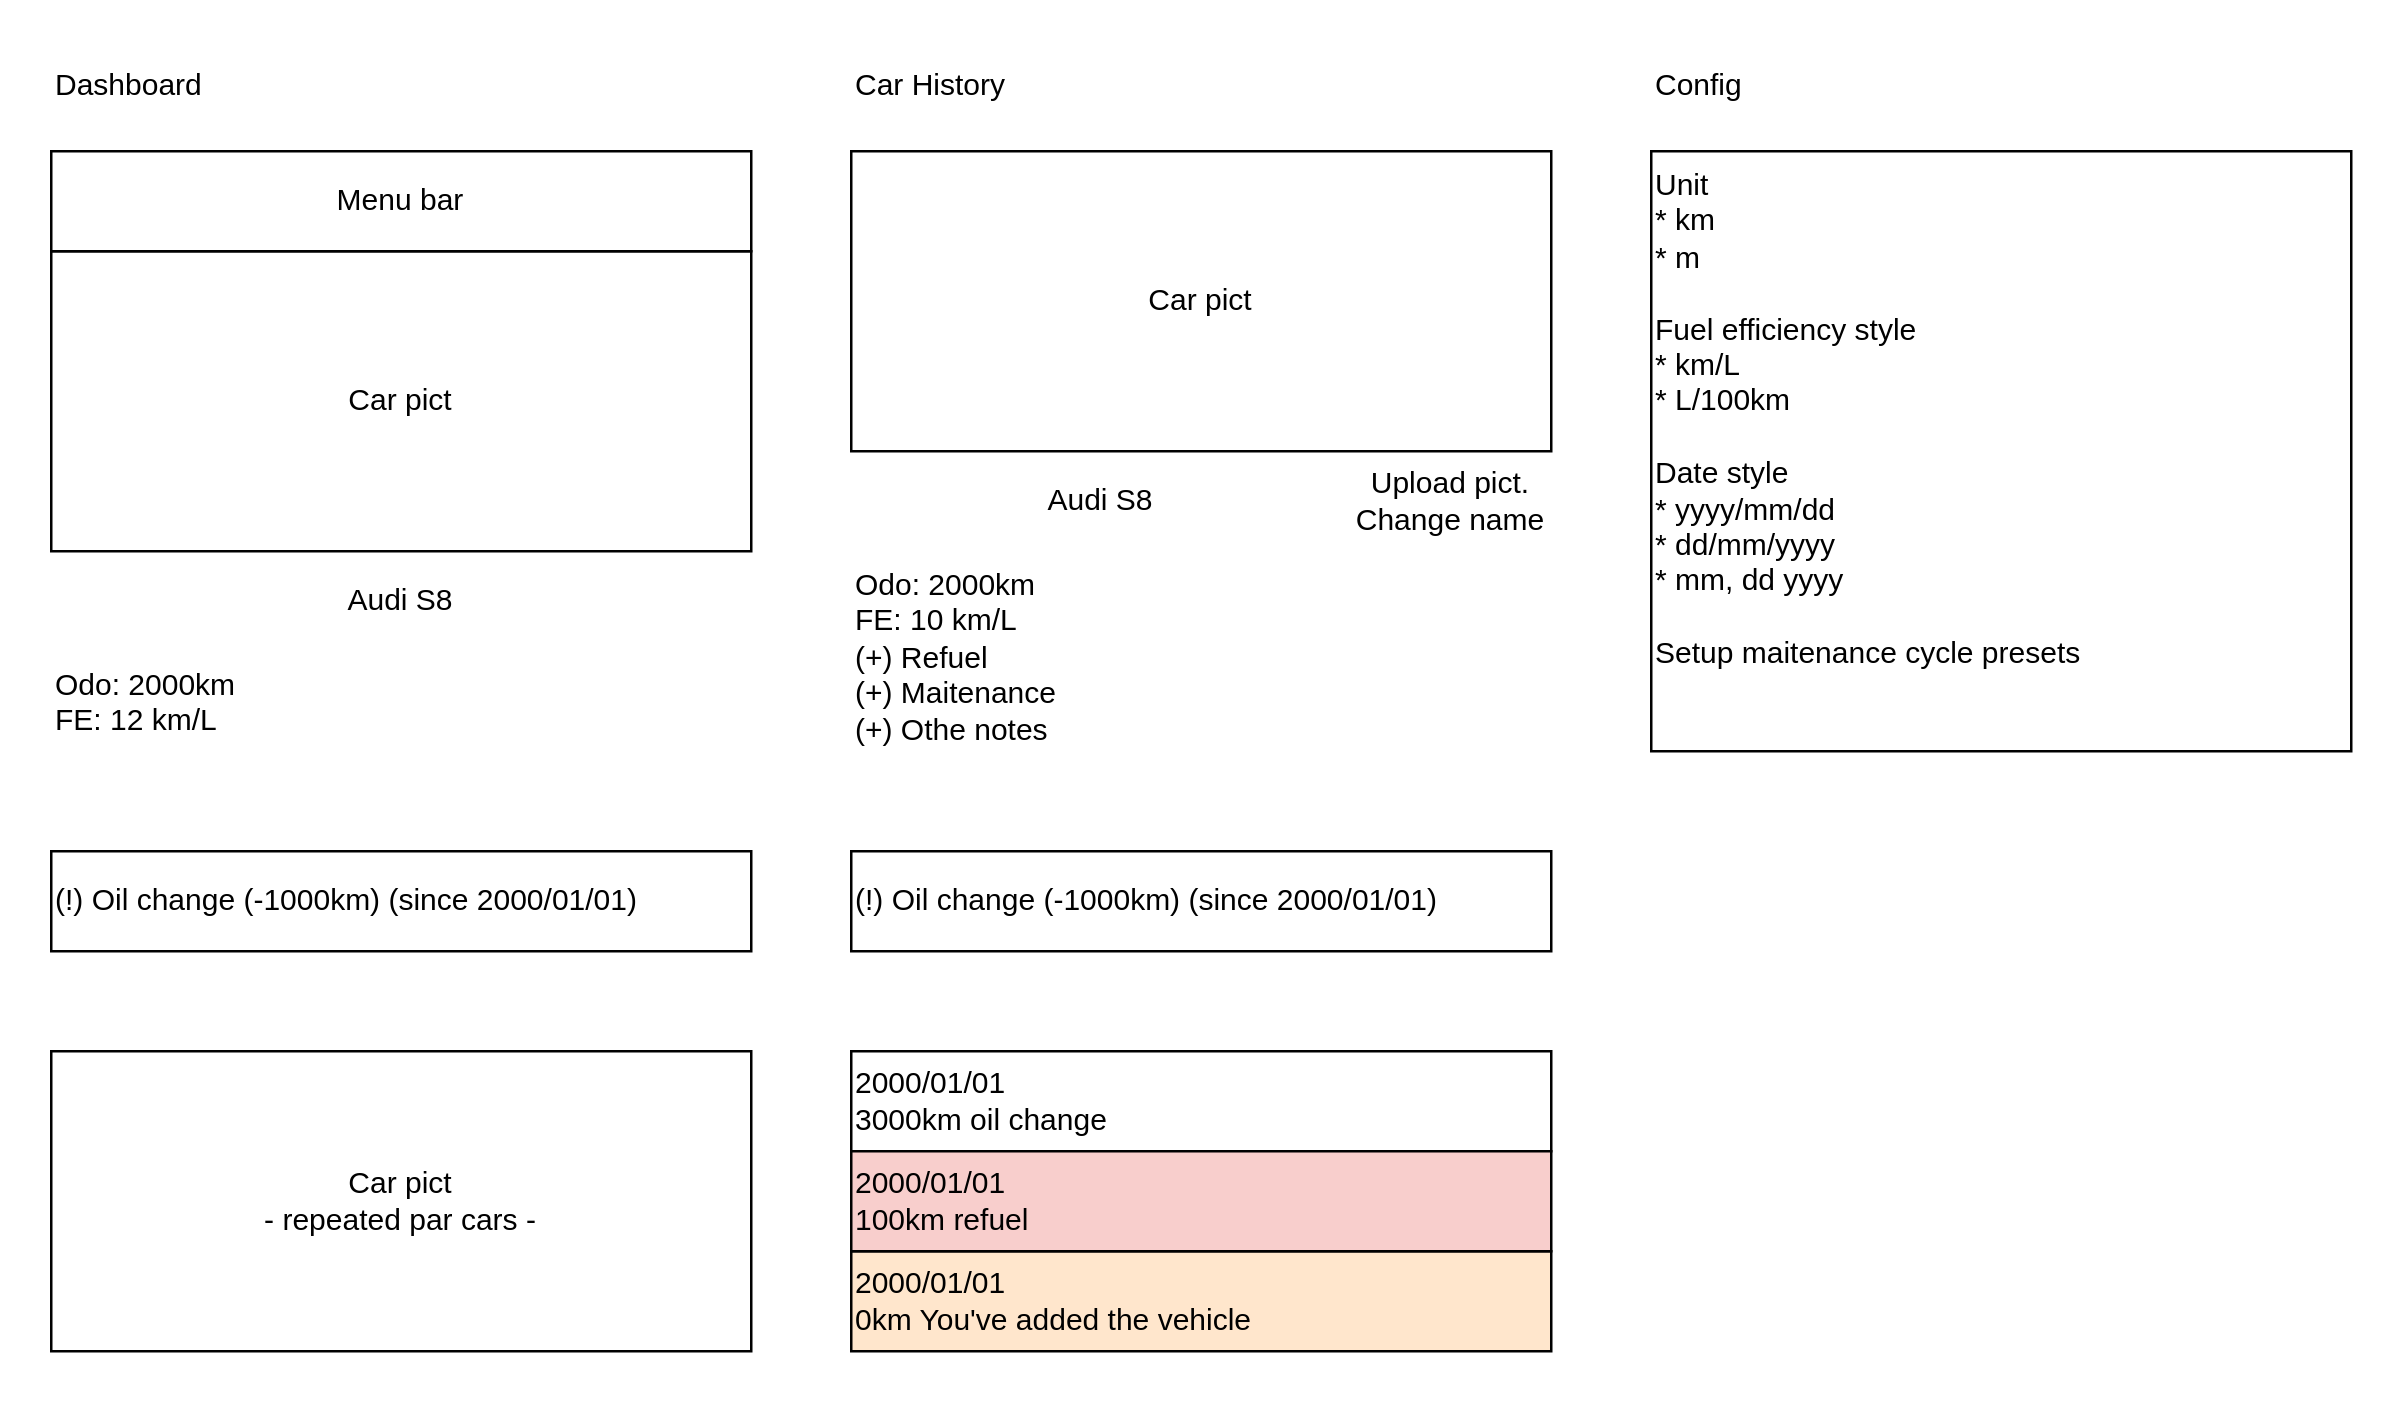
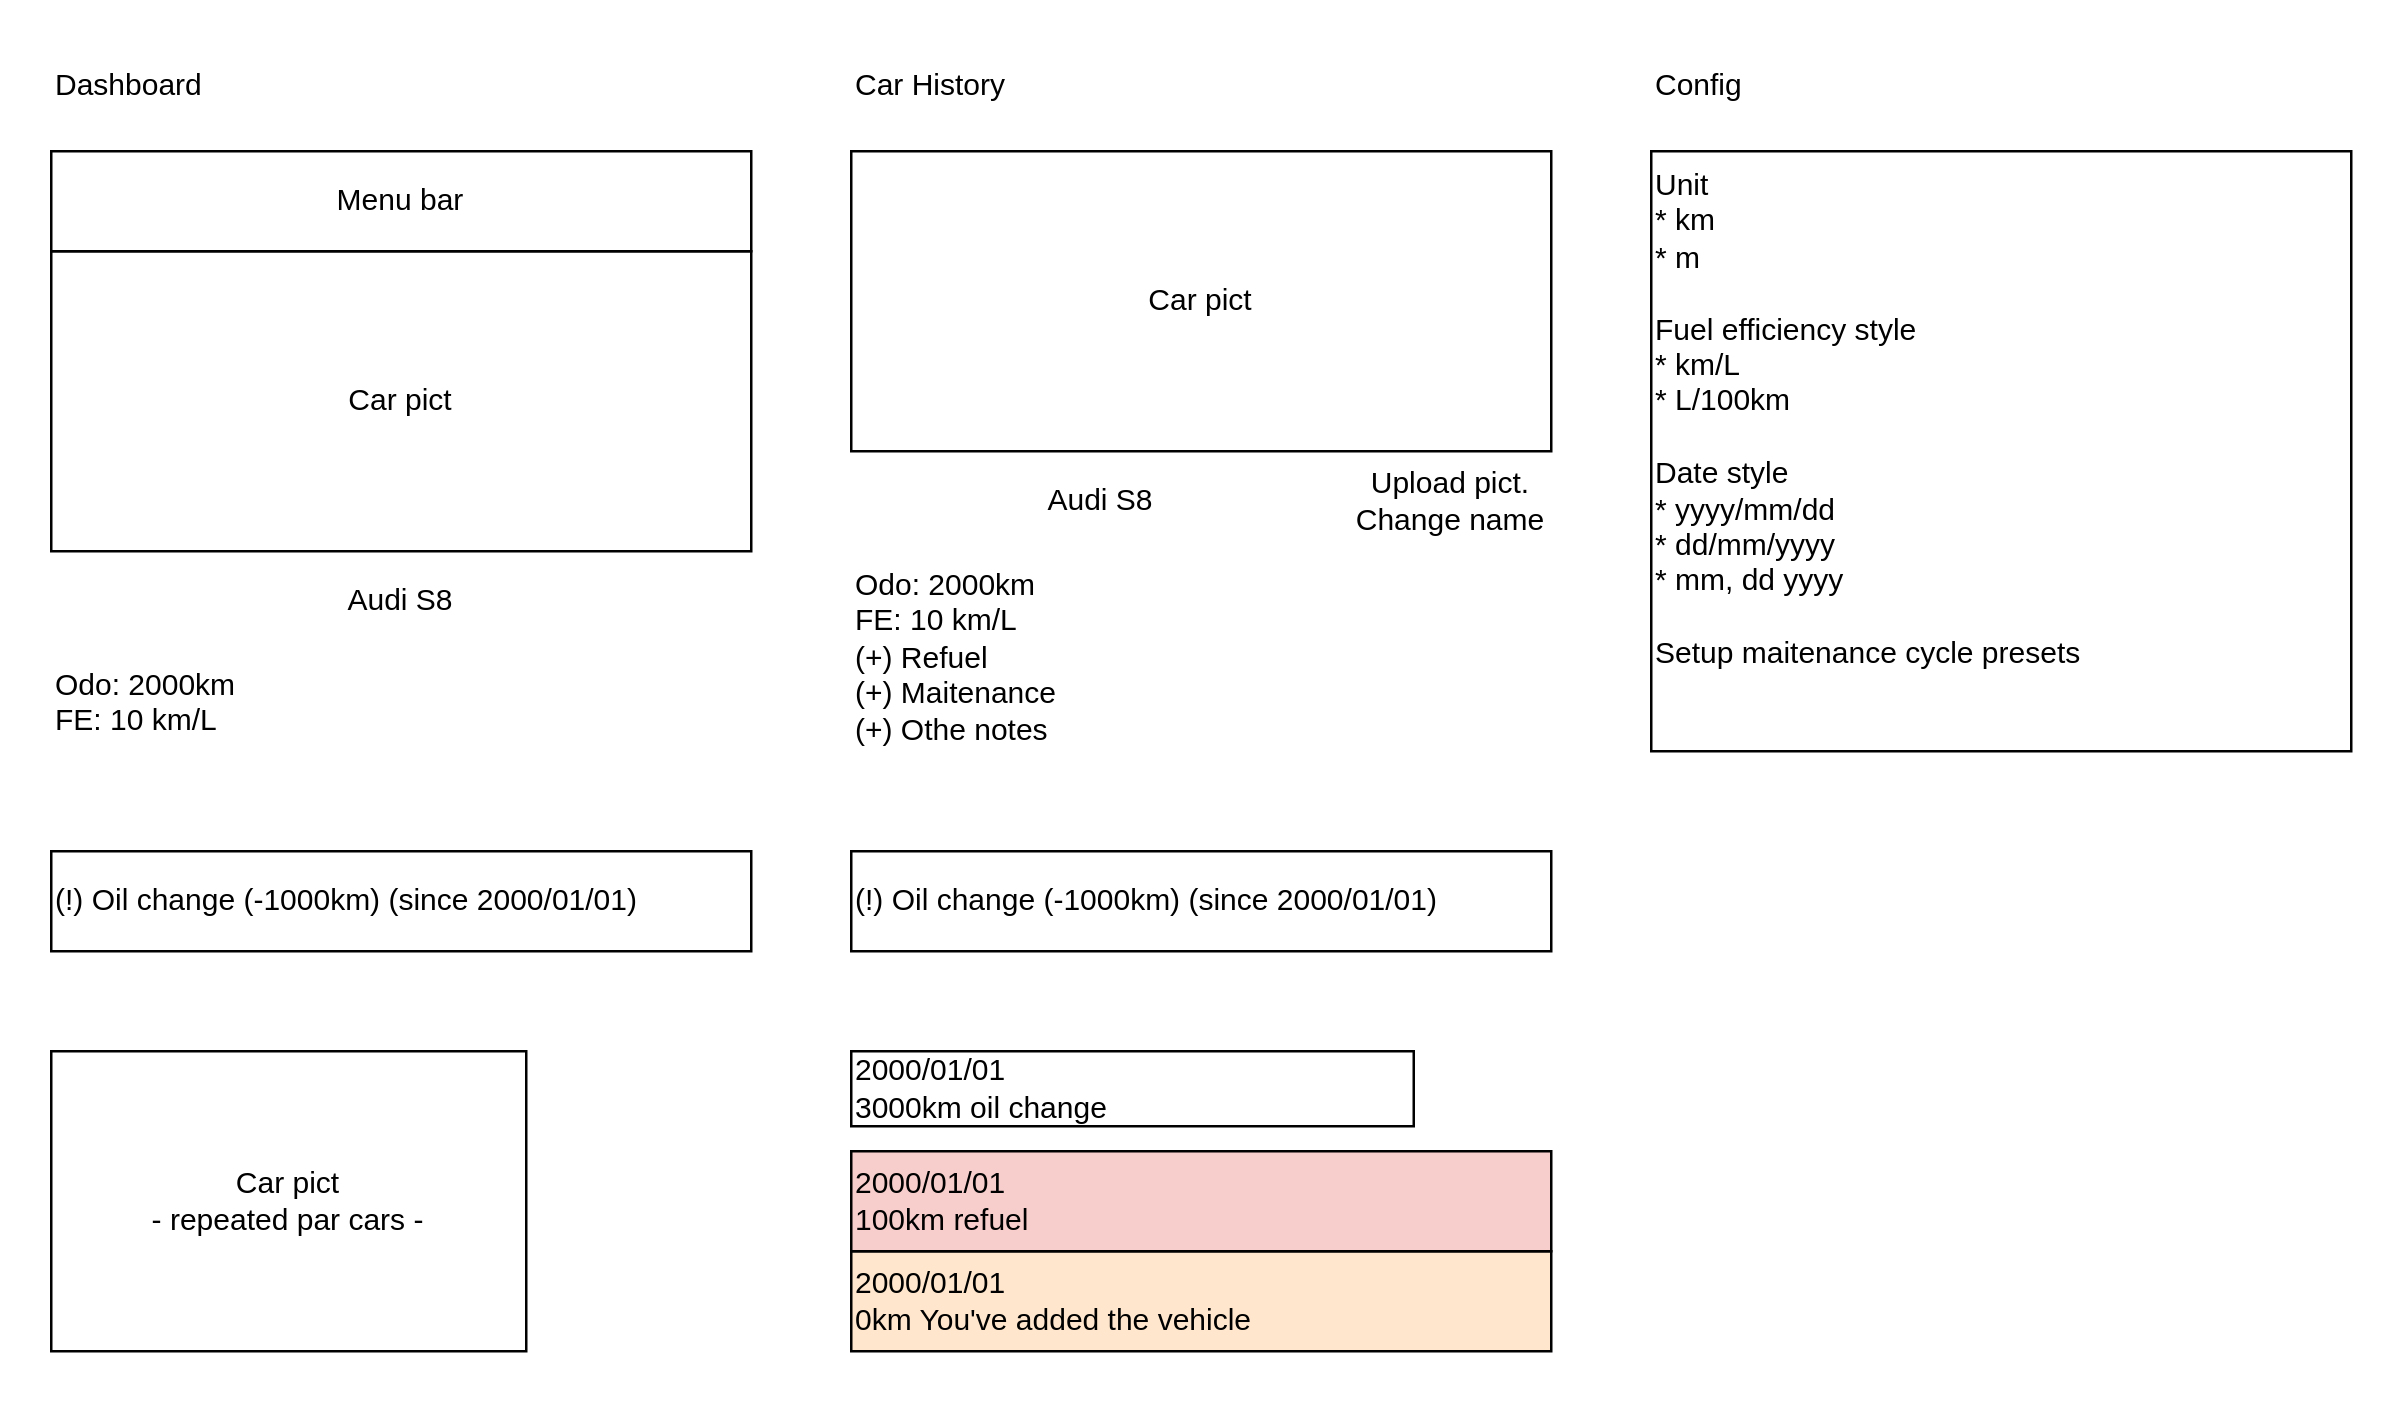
node "Odo: 2000km FE: 12 km/L": label "Odo: 2000km FE: 12 km/L" -> "Odo: 2000km FE: 10 km/L"
node "2000/01/01 3000km oil change": size 700x100 -> 563x75
node "Car pict - repeated par cars -": size 700x300 -> 475x300
